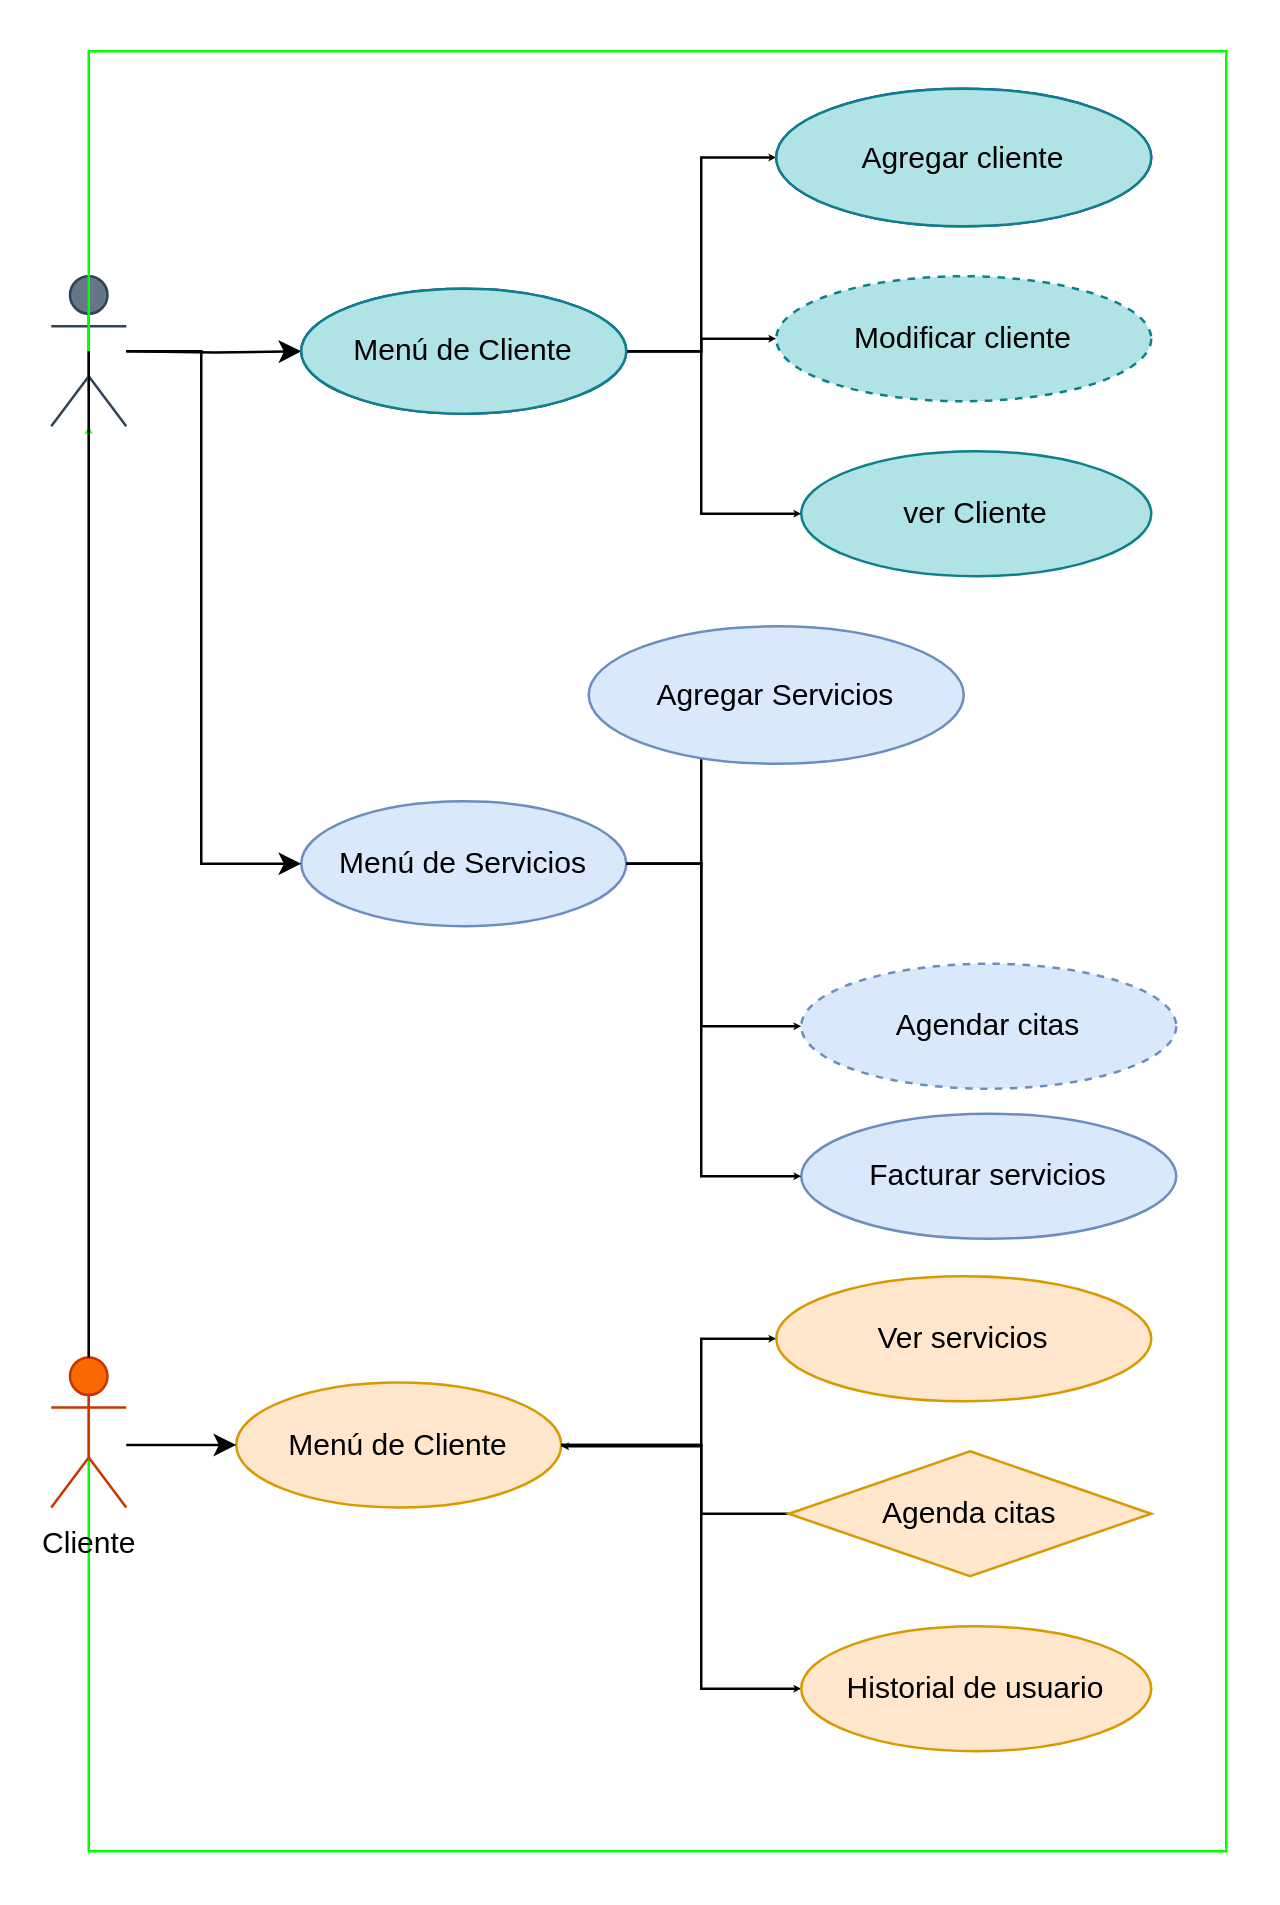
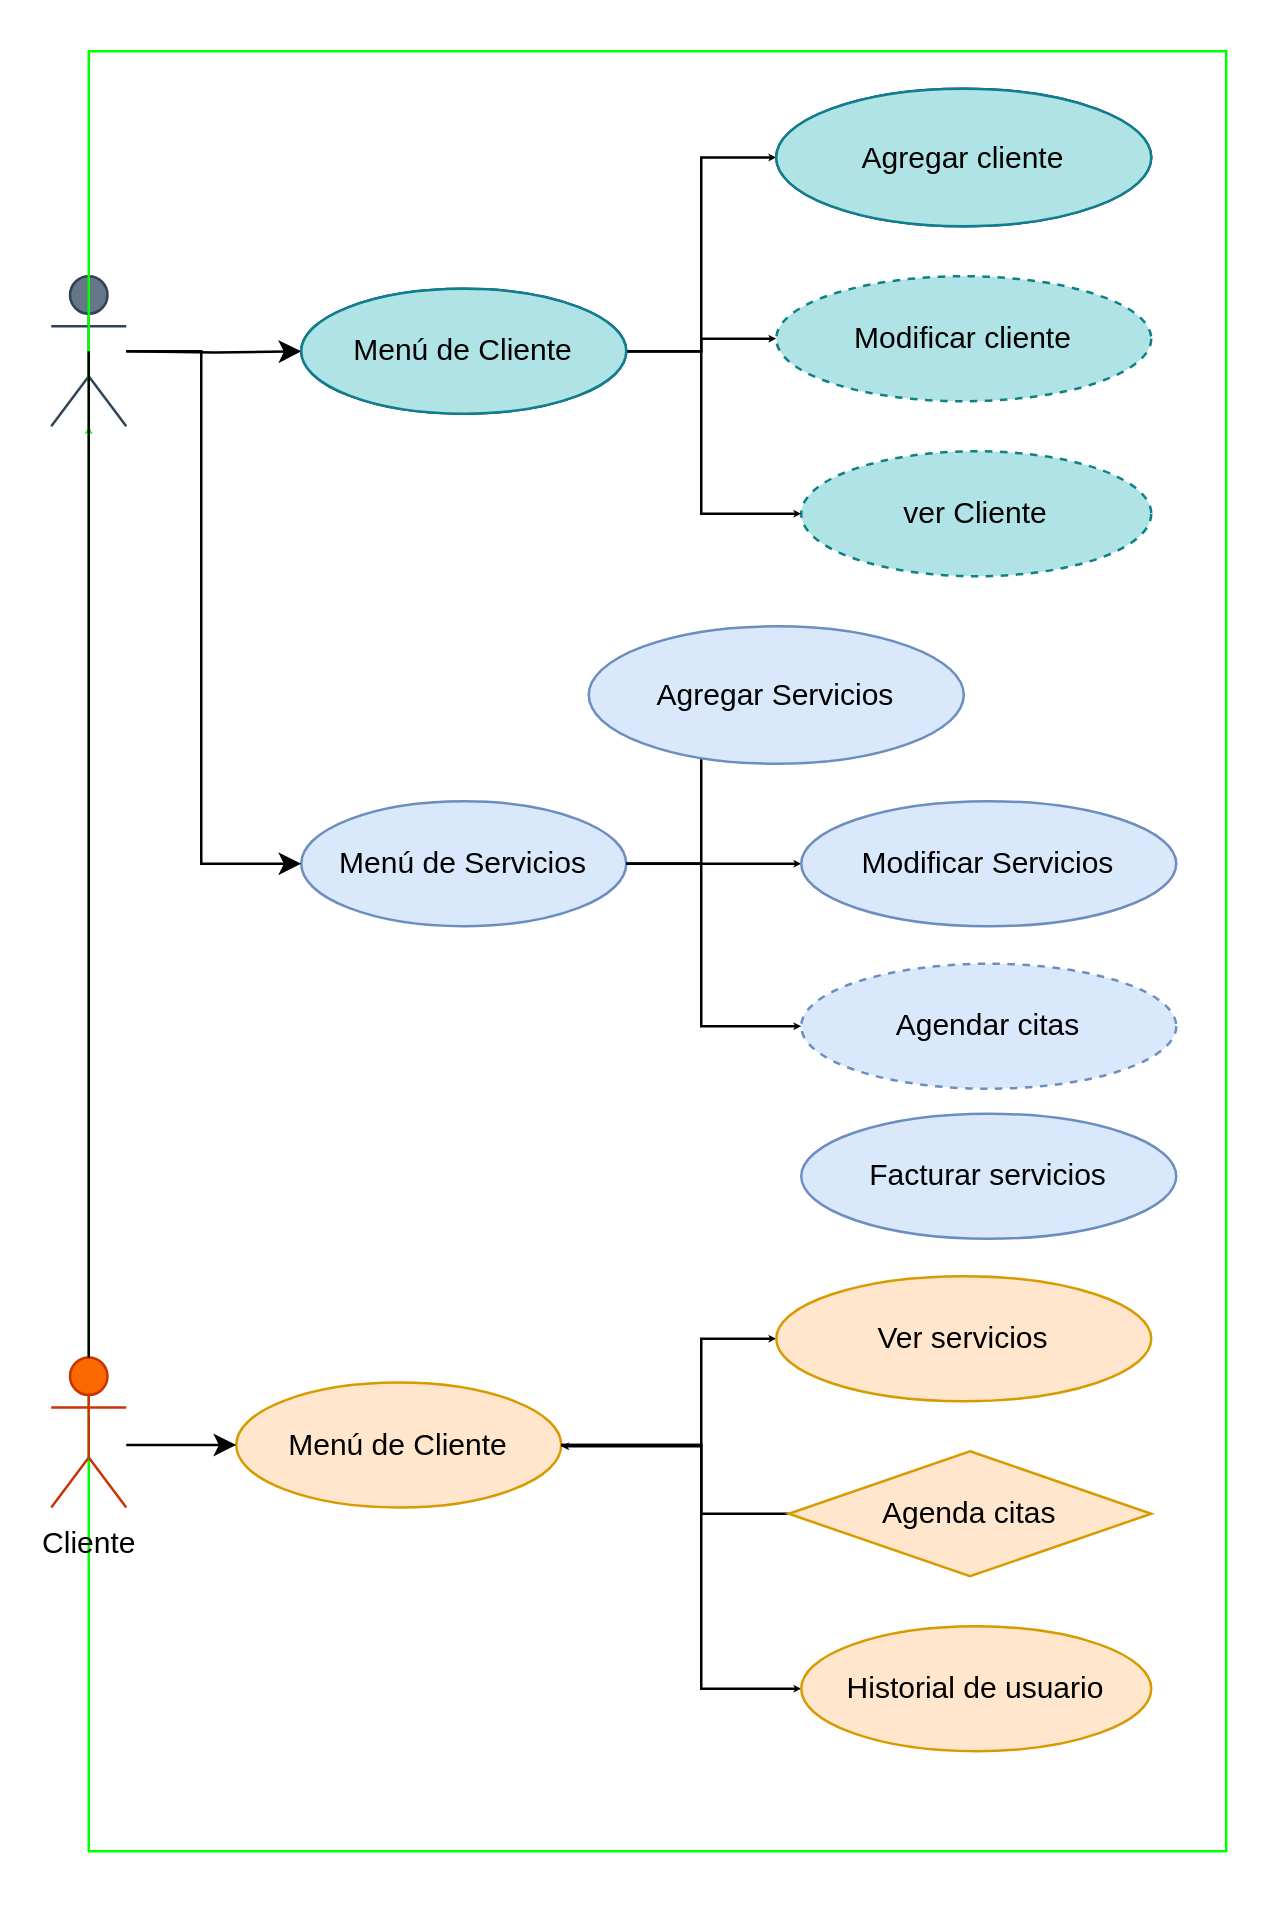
node "ver Cliente": style solid -> dashed
edge "Menú de Servicios" -> "Modificar Servicios": added
node "Modificar Servicios": added
edge "Menú de Servicios" -> "Facturar servicios": removed
